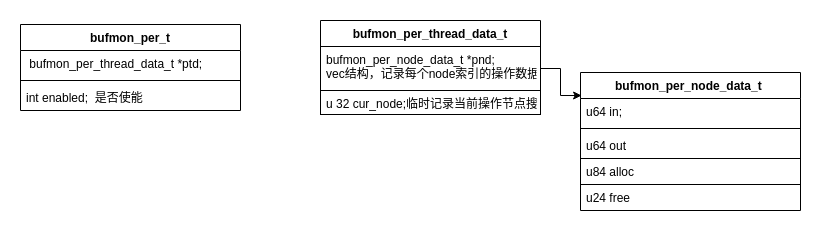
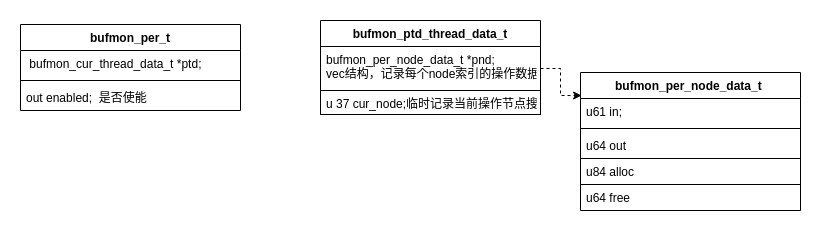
node "bufmon_per_thread_data_t": label "bufmon_per_thread_data_t" -> "bufmon_ptd_thread_data_t"
node "bufmon_per_thread_data_t *ptd;": label "bufmon_per_thread_data_t *ptd;" -> "bufmon_cur_thread_data_t *ptd;"
edge "bufmon_per_node_data_t *pnd; vec结构，记录每个node索引的操作数据" -> "bufmon_per_node_data_t": style solid -> dashed
node "int enabled; 是否使能": label "int enabled; 是否使能" -> "out enabled; 是否使能"
node "u 32 cur_node;临时记录当前操作节点搜索": label "u 32 cur_node;临时记录当前操作节点搜索" -> "u 37 cur_node;临时记录当前操作节点搜索"
node "u64 in;": label "u64 in;" -> "u61 in;"
node "u24 free": label "u24 free" -> "u64 free"
